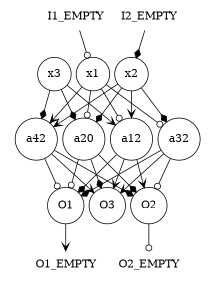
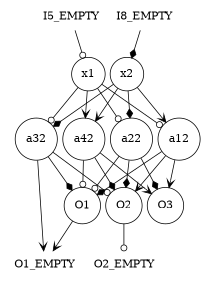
node "I1_EMPTY": label "I1_EMPTY" -> "I5_EMPTY"
node "I2_EMPTY": label "I2_EMPTY" -> "I8_EMPTY"
node "x3": removed
node "a20": label "a20" -> "a22"
edge "a32" -> "O3": now "a32" -> "O1_EMPTY"
